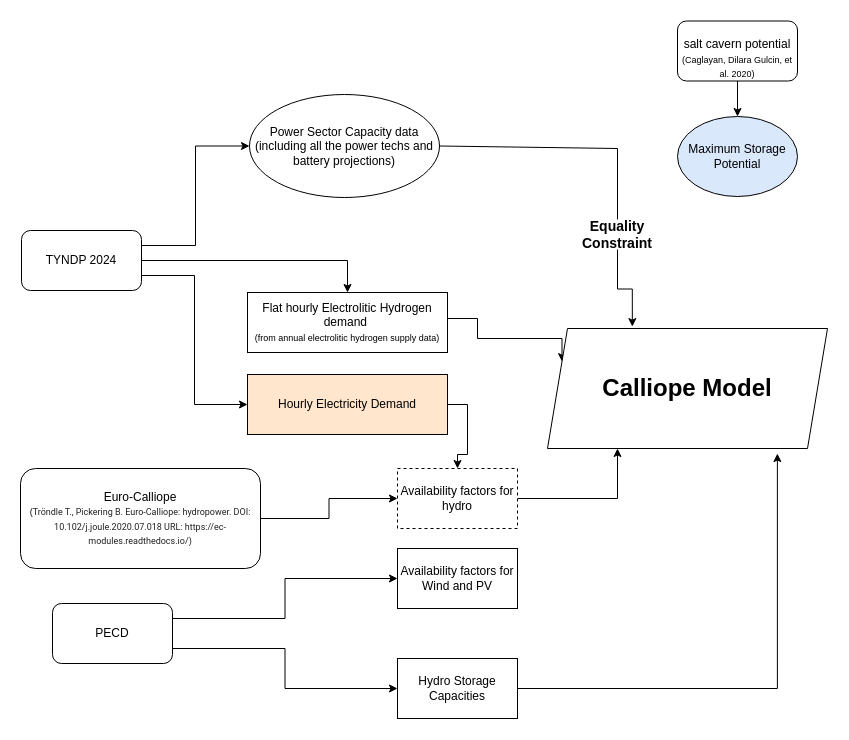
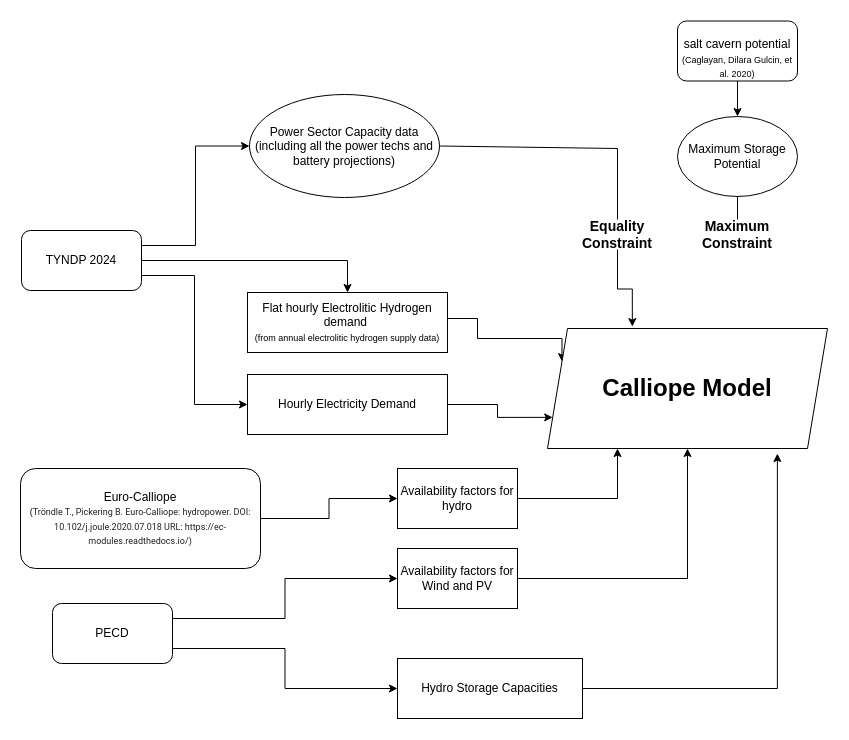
node "Maximum Storage Potential": fillcolor #dae8fc -> #ffffff
edge "Maximum Storage Potential" -- "Maximum Constraint": added
node "Maximum Constraint": added
node "Hourly Electricity Demand": fillcolor #ffe6cc -> #ffffff
edge "Hourly Electricity Demand" -> "Availability factors for hydro": now "Hourly Electricity Demand" -> "Calliope Model"
node "Availability factors for hydro": style dashed -> solid
edge "Availability factors for Wind and PV" -> "Calliope Model": added
node "Hydro Storage Capacities": size 120x60 -> 185x60
